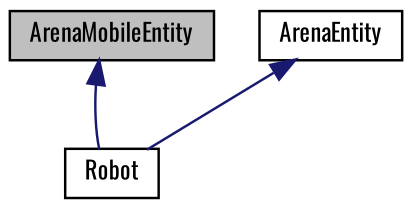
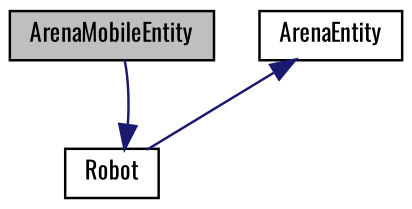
edge "Robot" -> "ArenaMobileEntity": reversed
